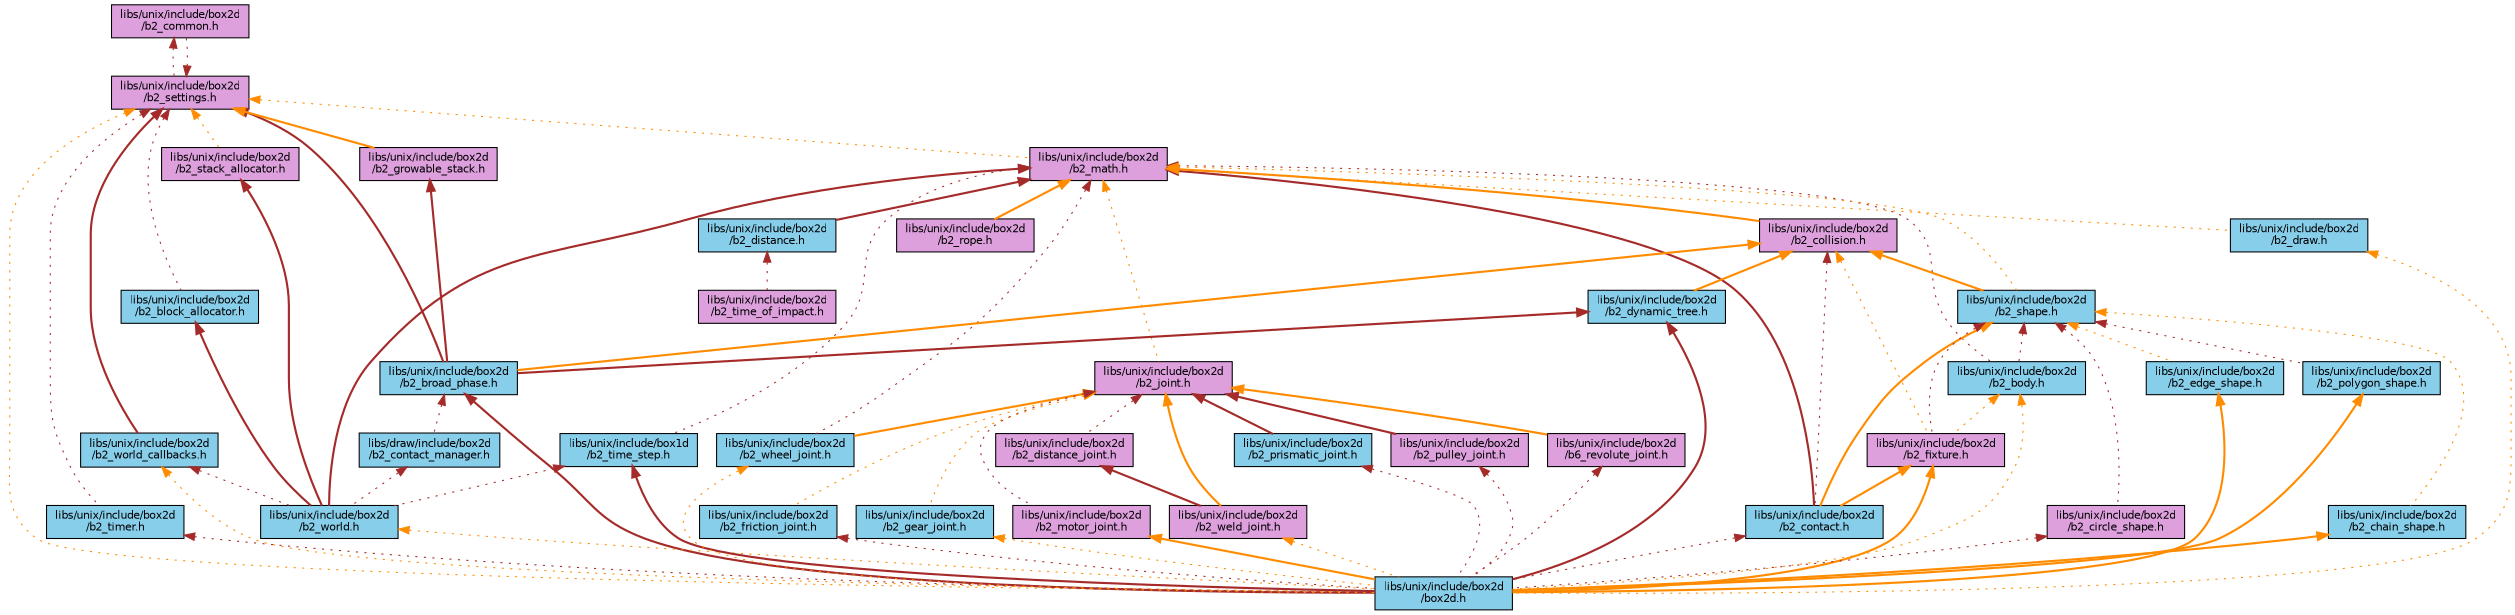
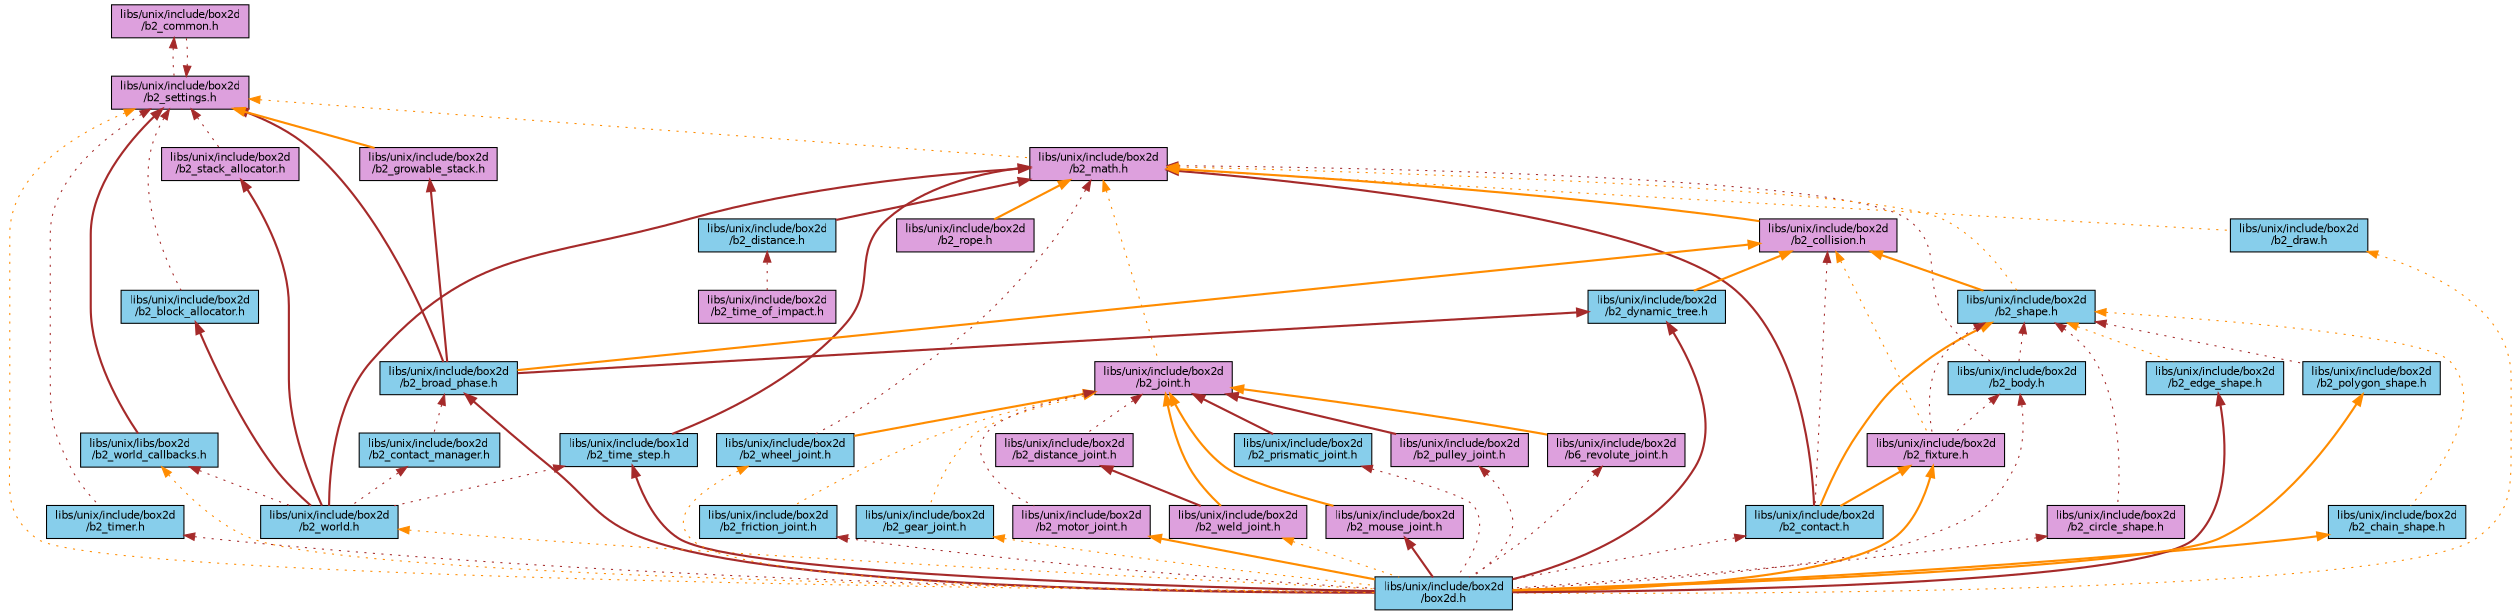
edge "libs/unix/include/box2d /b2_stack_allocator.h" -> "libs/unix/include/box2d /b2_settings.h": color darkorange -> brown
edge "libs/unix/include/box1d /b2_time_step.h" -> "libs/unix/include/box2d /b2_math.h": style dotted -> bold
edge "libs/unix/include/box2d /b2_fixture.h" -> "libs/unix/include/box2d /b2_body.h": color darkorange -> brown
node "libs/unix/include/box2d /b2_world_callbacks.h": label "libs/unix/include/box2d /b2_world_callbacks.h" -> "libs/unix/libs/box2d /b2_world_callbacks.h"
node "libs/draw/include/box2d /b2_contact_manager.h": label "libs/draw/include/box2d /b2_contact_manager.h" -> "libs/unix/include/box2d /b2_contact_manager.h"
node "libs/unix/include/box2d /b2_mouse_joint.h": added
edge "libs/unix/include/box2d /box2d.h" -> "libs/unix/include/box2d /b2_body.h": color darkorange -> brown
edge "libs/unix/include/box2d /box2d.h" -> "libs/unix/include/box2d /b2_edge_shape.h": color darkorange -> brown
